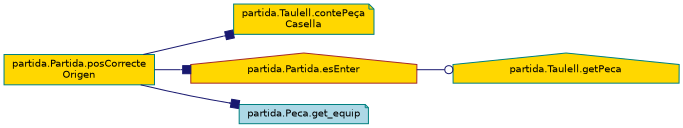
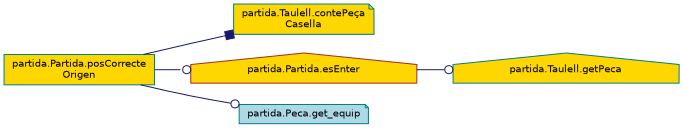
edge "partida.Partida.posCorrecte Origen" -> "partida.Partida.esEnter": arrowhead box -> odot
edge "partida.Partida.posCorrecte Origen" -> "partida.Peca.get_equip": arrowhead box -> odot
